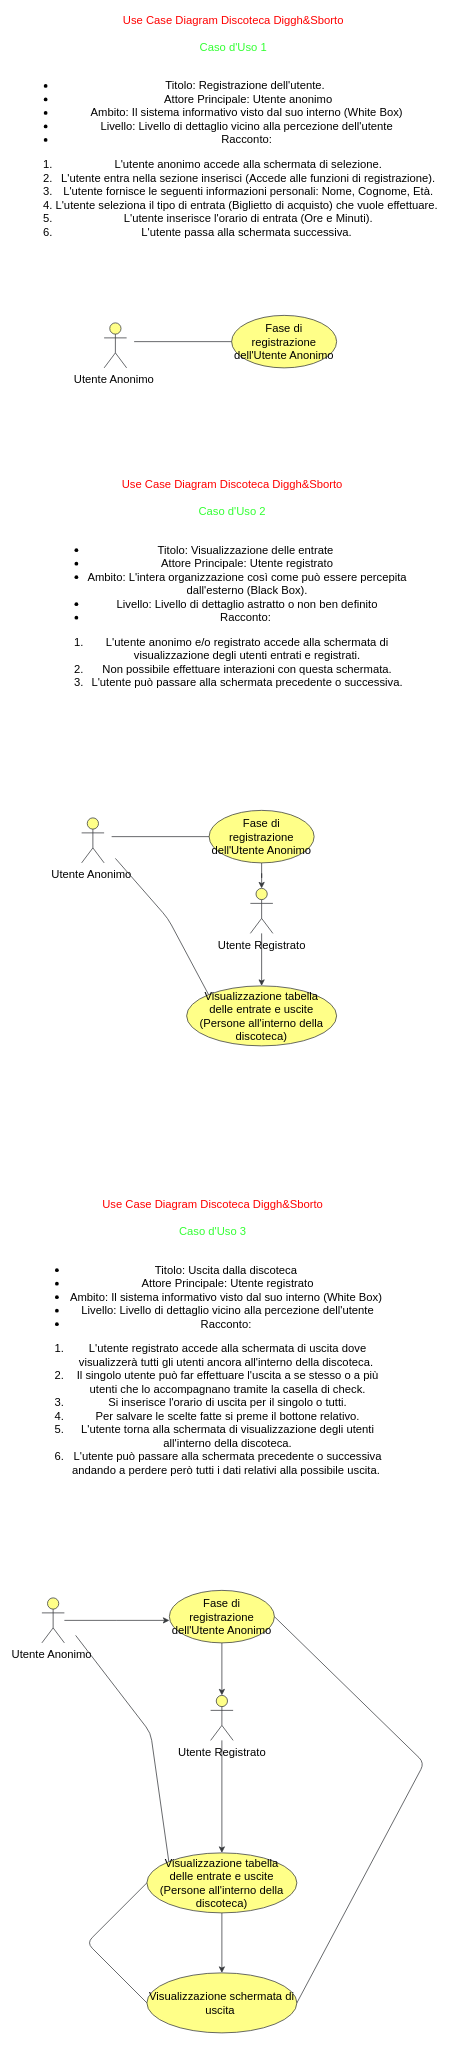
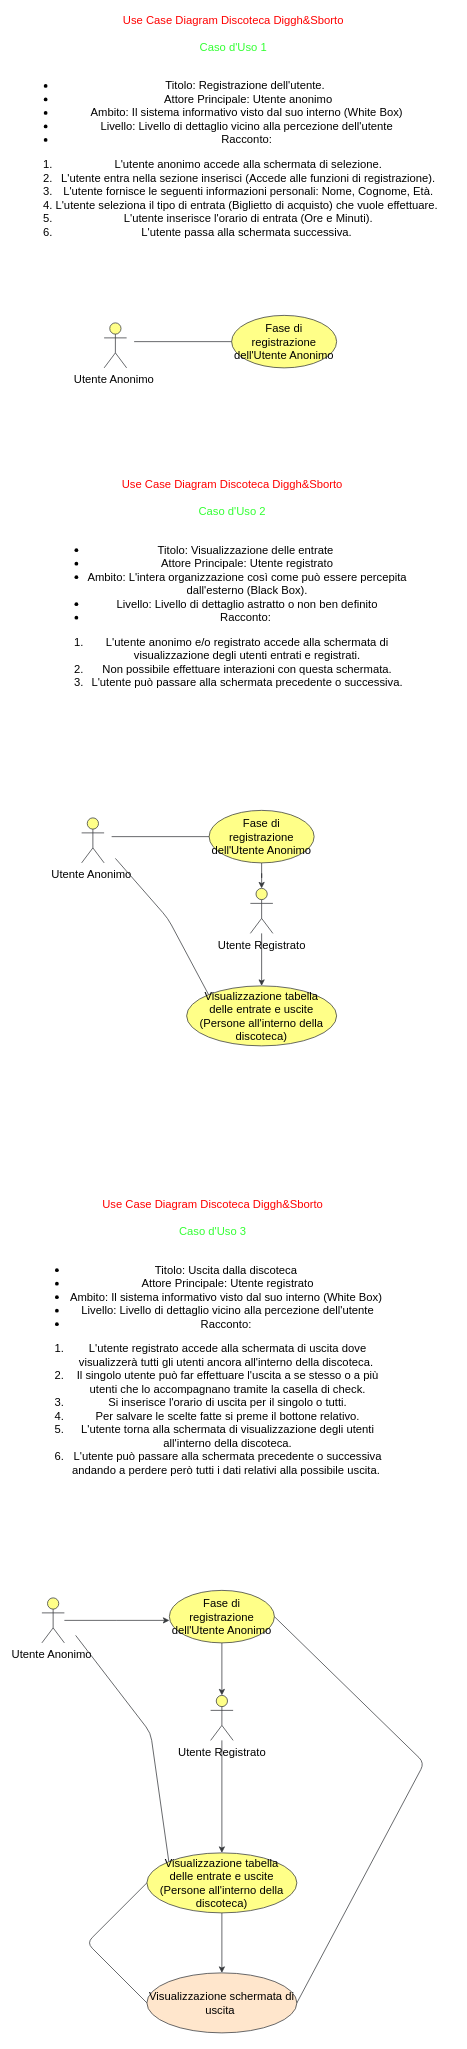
node "Visualizzazione schermata di uscita": fillcolor #ffff88 -> #ffe6cc
